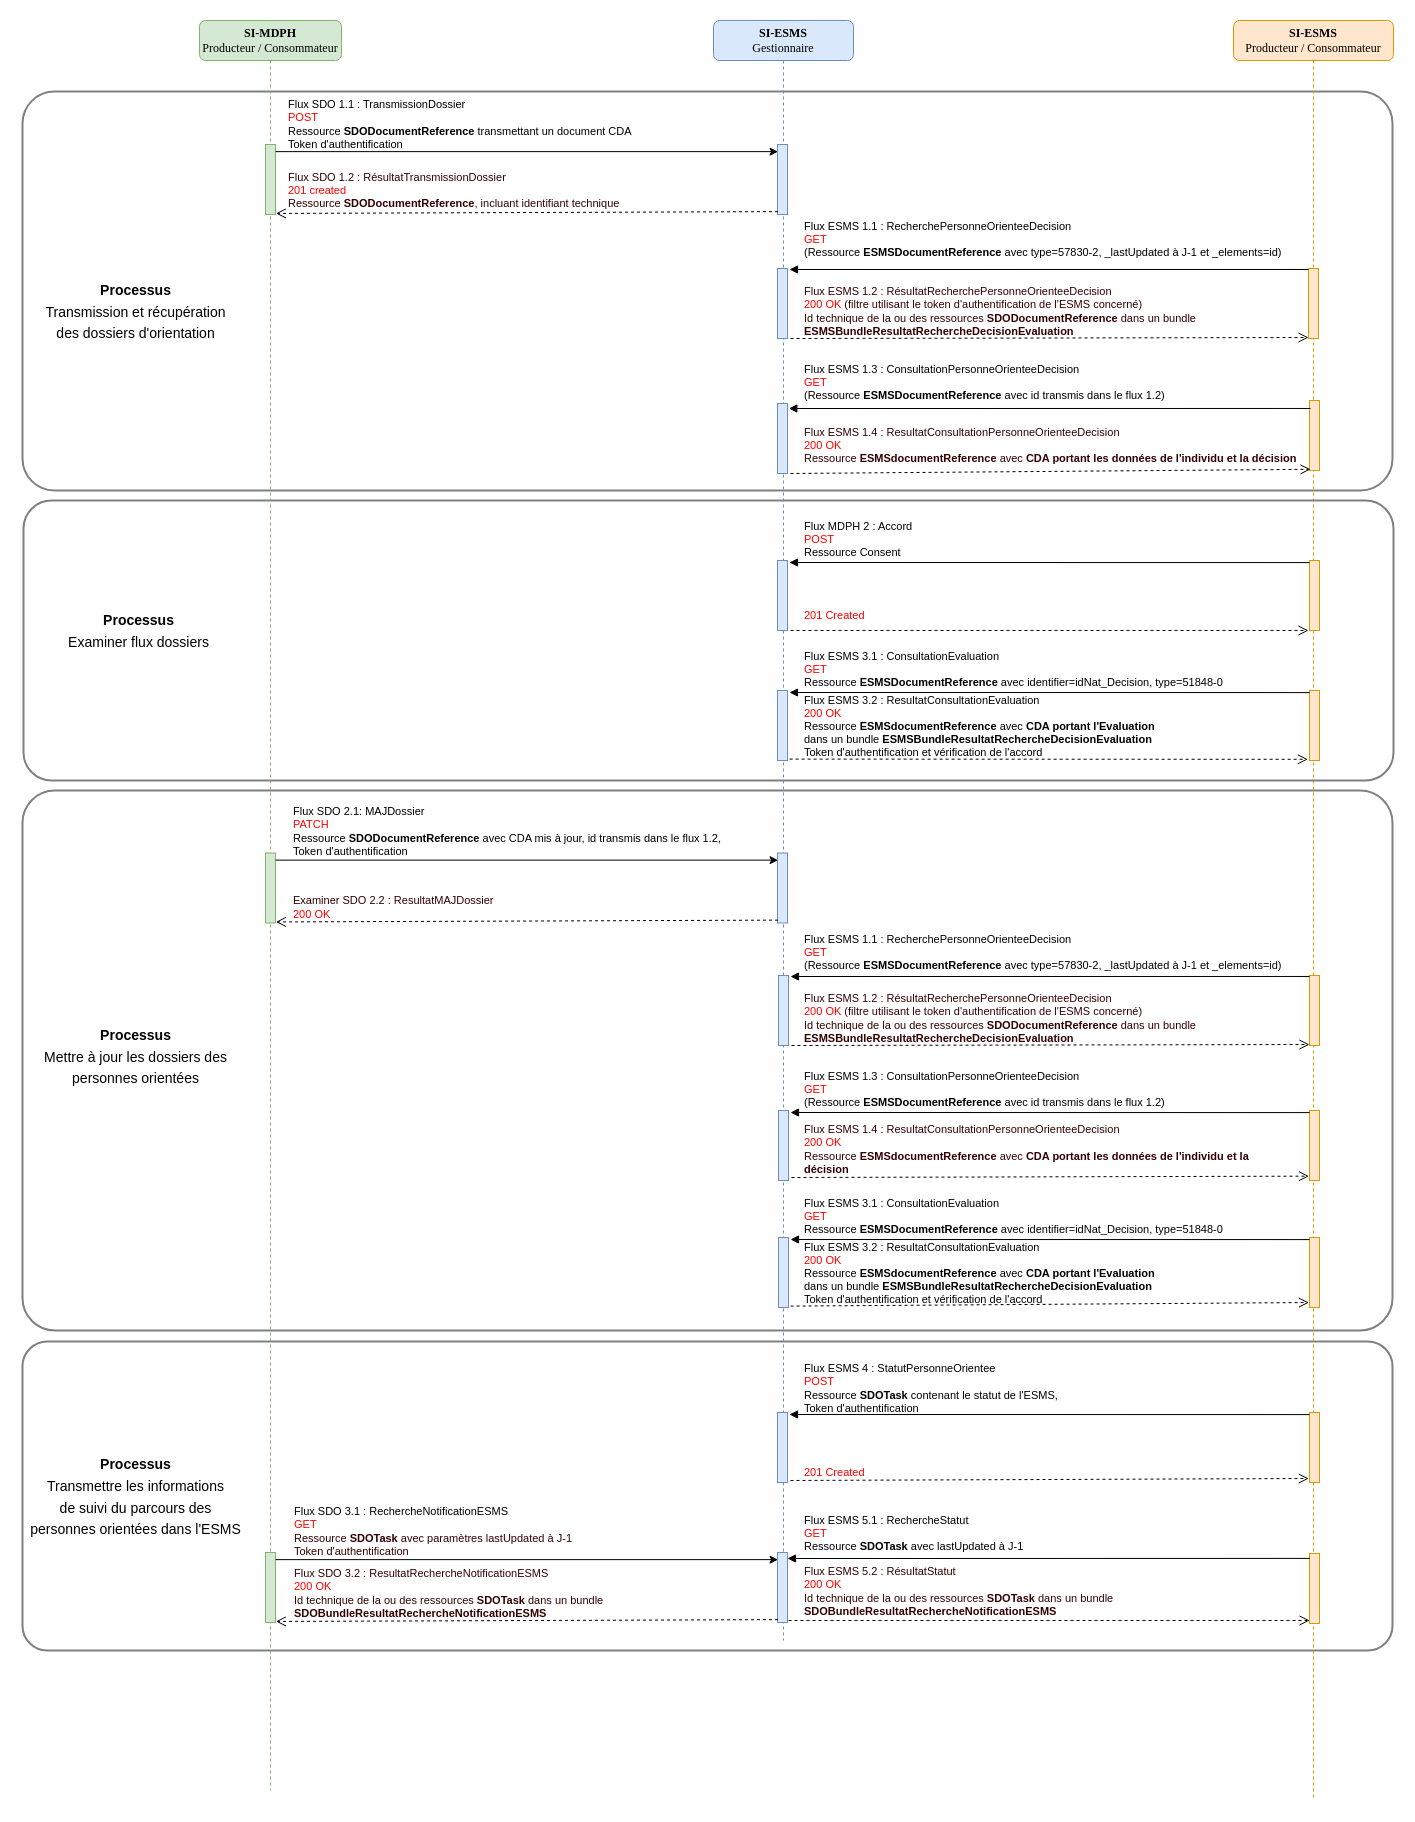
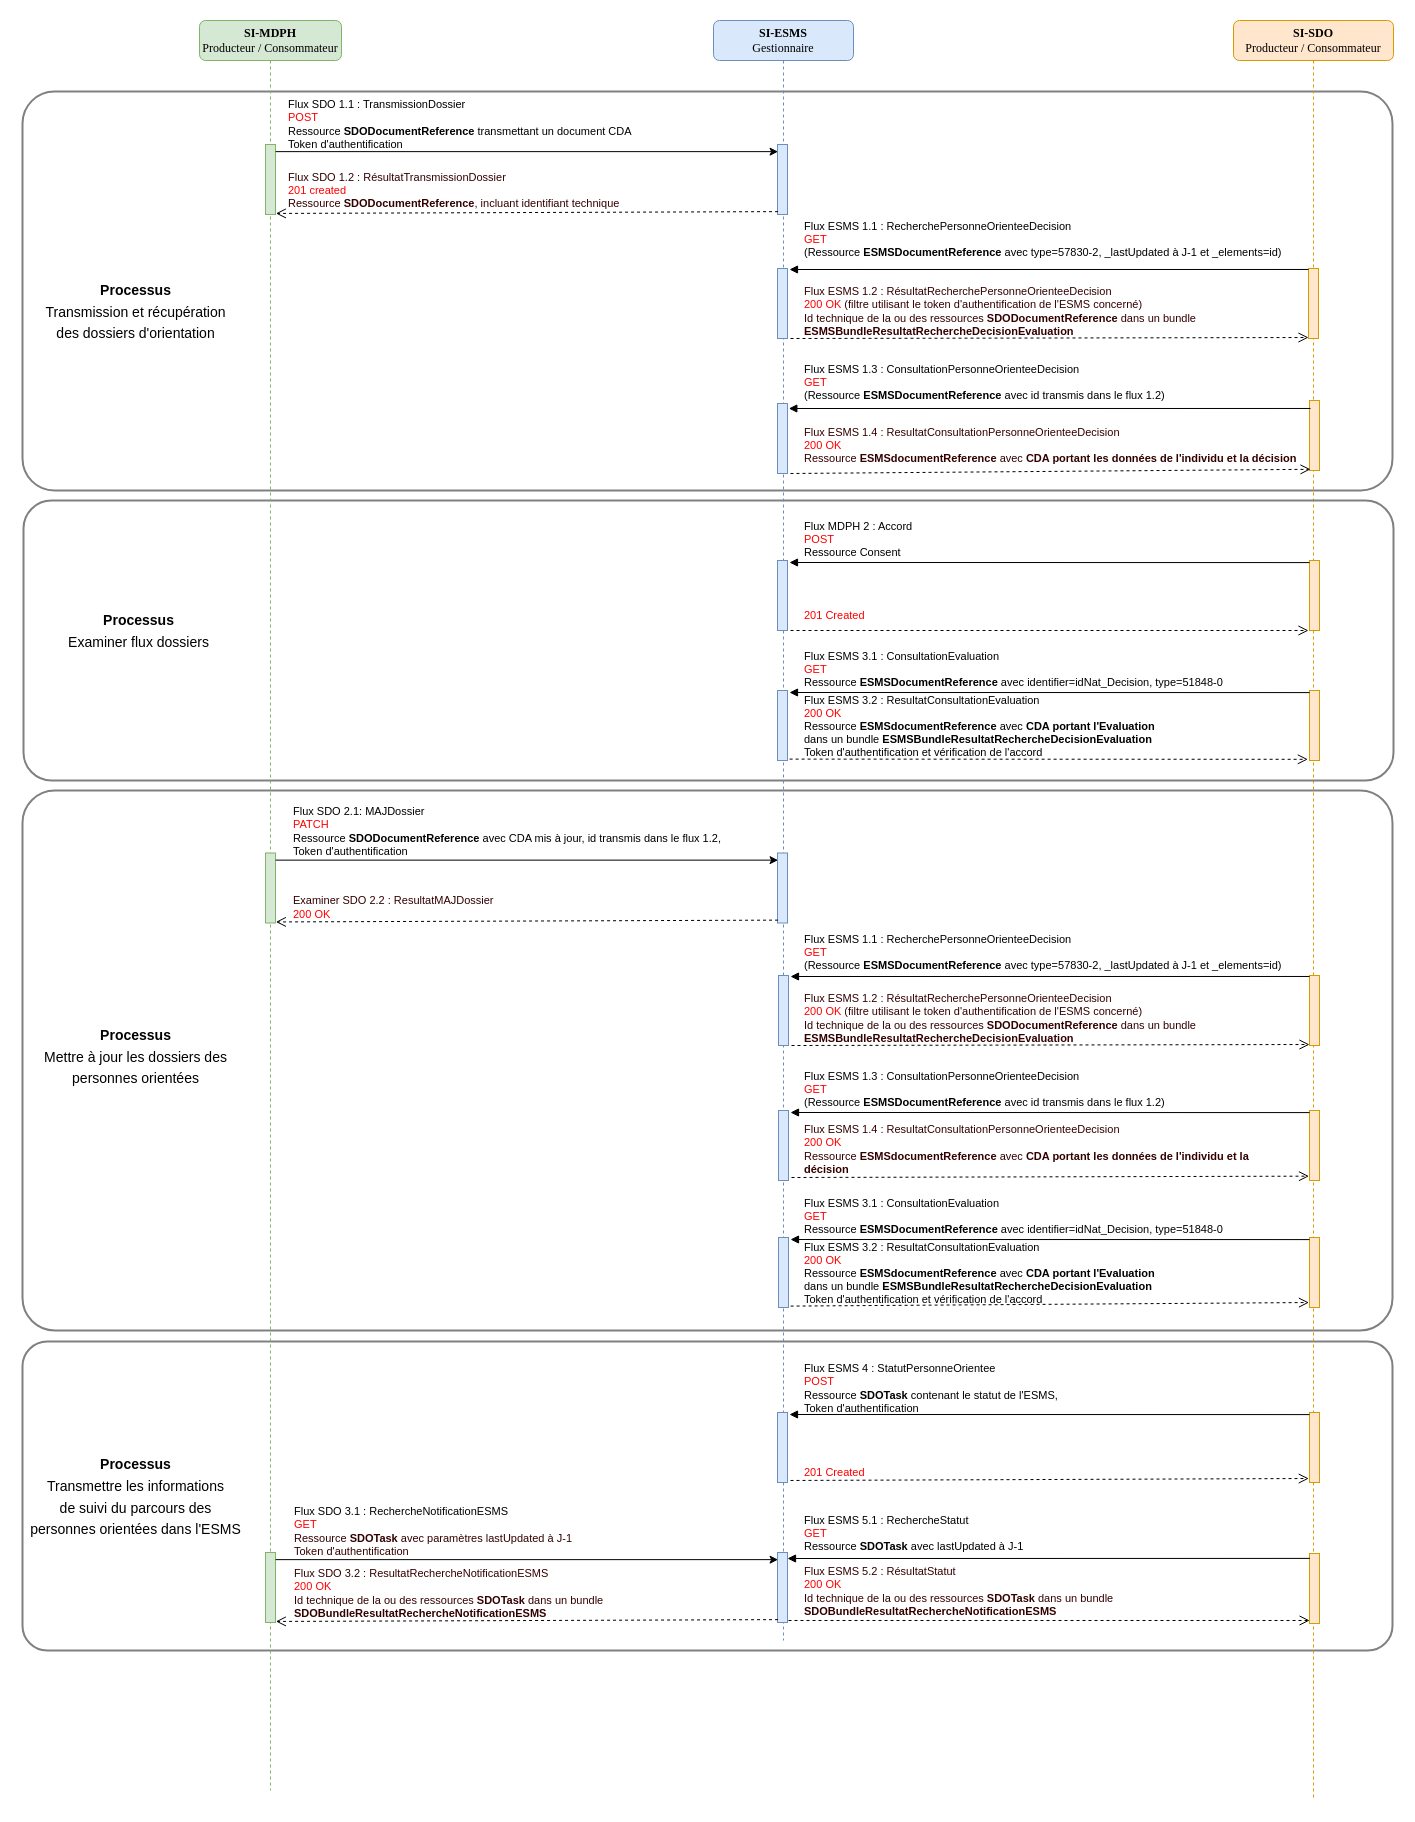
node "SI-ESMS Producteur / Consommateur": label "SI-ESMS Producteur / Consommateur" -> "SI-SDO Producteur / Consommateur"
